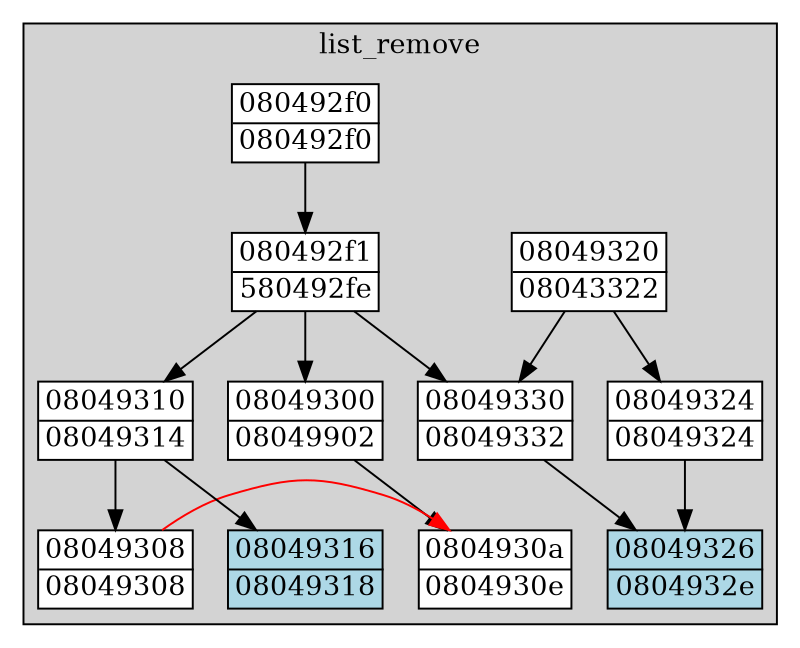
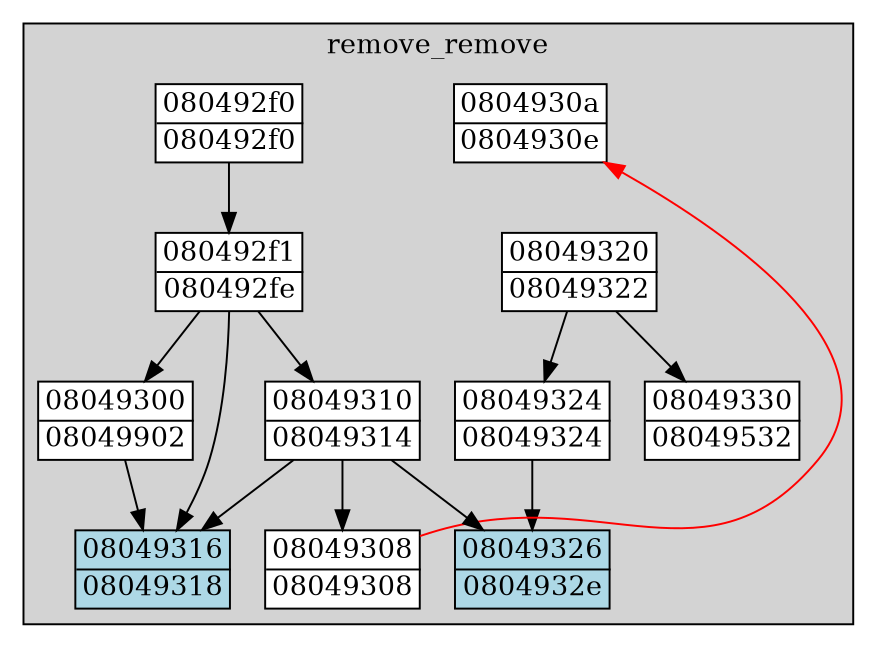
cluster "list_remove": label "list_remove" -> "remove_remove"
node "080492f1": text "580492fe" -> "080492fe"
node "08049320": text "08043322" -> "08049322"
edge "080492f1" -> "08049330": now "080492f1" -> "08049316"
node "08049330": text "08049332" -> "08049532"
edge "08049300" -> "0804930a": now "08049300" -> "08049316"
edge "08049330" -> "08049326": now "08049310" -> "08049326"
